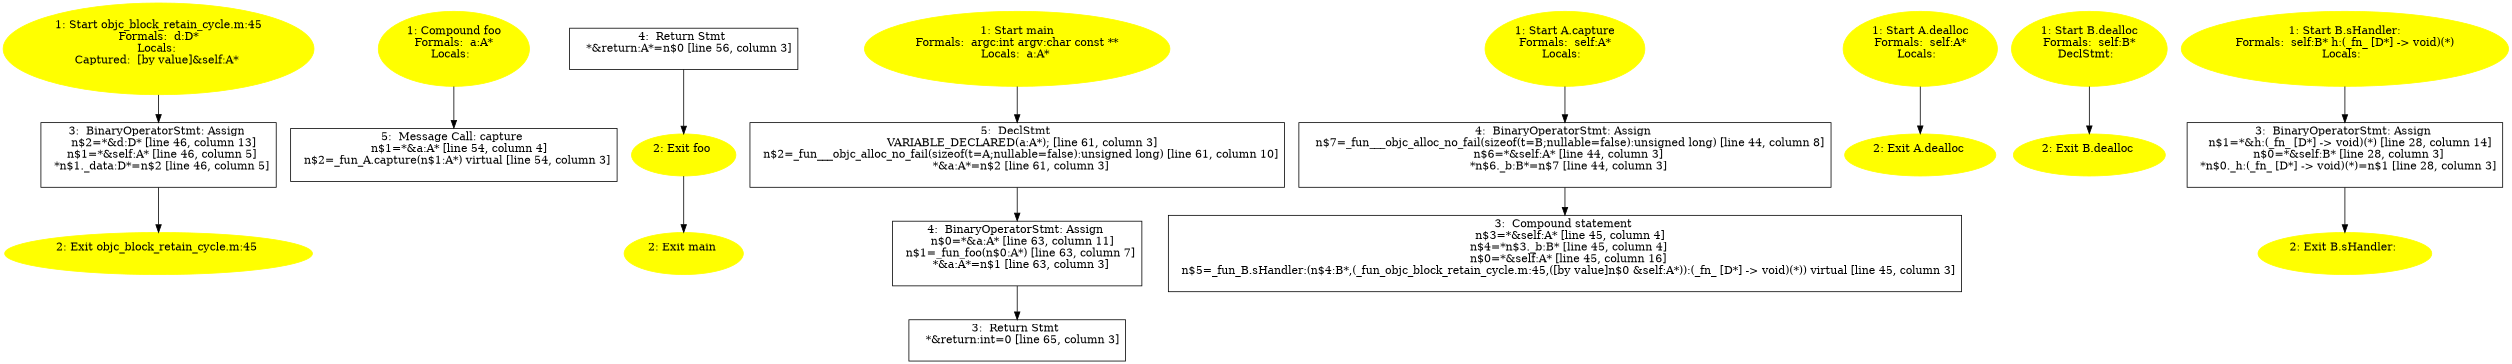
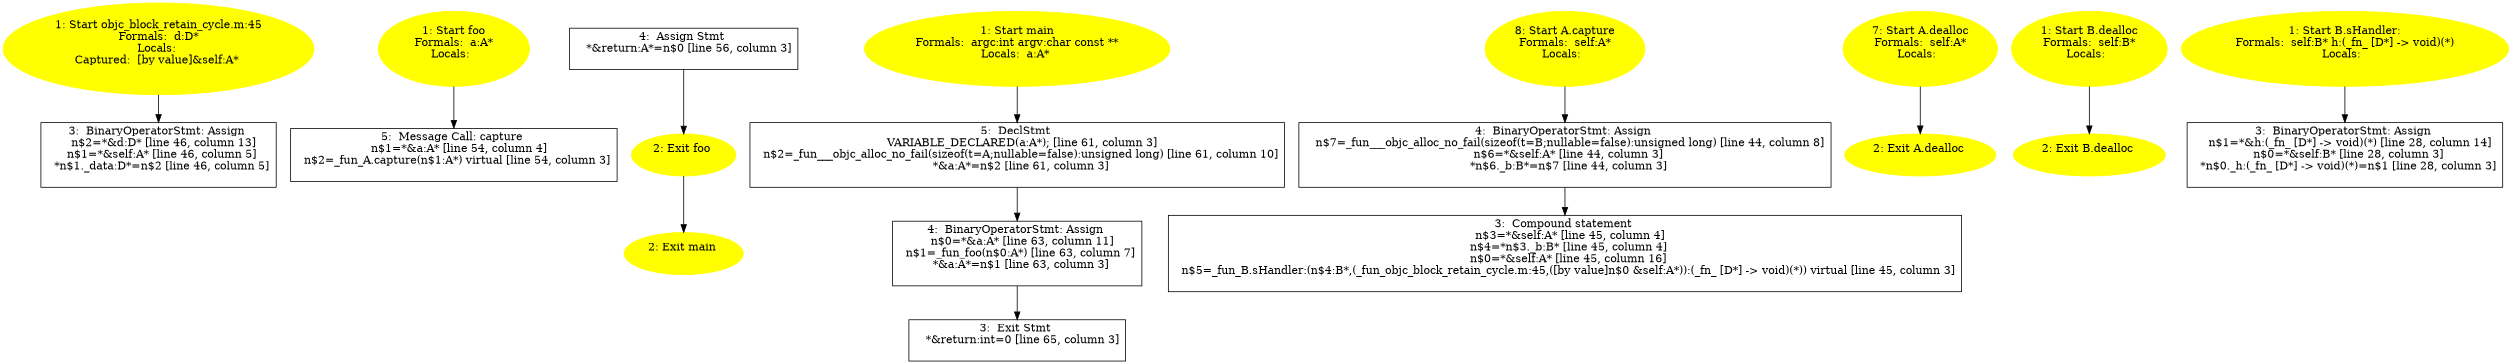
node "1: Compound foo Formals:  a:A* Locals:": label "1: Compound foo Formals:  a:A* Locals:" -> "1: Start foo Formals:  a:A* Locals:"
node "4:  Return Stmt *&return:A*=n$0 [line 56, column 3]": label "4:  Return Stmt *&return:A*=n$0 [line 56, column 3]" -> "4:  Assign Stmt *&return:A*=n$0 [line 56, column 3]"
node "1: Start A.capture Formals:  self:A* Locals:": label "1: Start A.capture Formals:  self:A* Locals:" -> "8: Start A.capture Formals:  self:A* Locals:"
node "1: Start A.dealloc Formals:  self:A* Locals:": label "1: Start A.dealloc Formals:  self:A* Locals:" -> "7: Start A.dealloc Formals:  self:A* Locals:"
node "1: Start B.dealloc Formals:  self:B* DeclStmt:": label "1: Start B.dealloc Formals:  self:B* DeclStmt:" -> "1: Start B.dealloc Formals:  self:B* Locals:"
node "2: Exit objc_block_retain_cycle.m:45": removed
node "2: Exit B.sHandler:": removed
node "3:  Return Stmt *&return:int=0 [line 65, column 3]": label "3:  Return Stmt *&return:int=0 [line 65, column 3]" -> "3:  Exit Stmt *&return:int=0 [line 65, column 3]"
